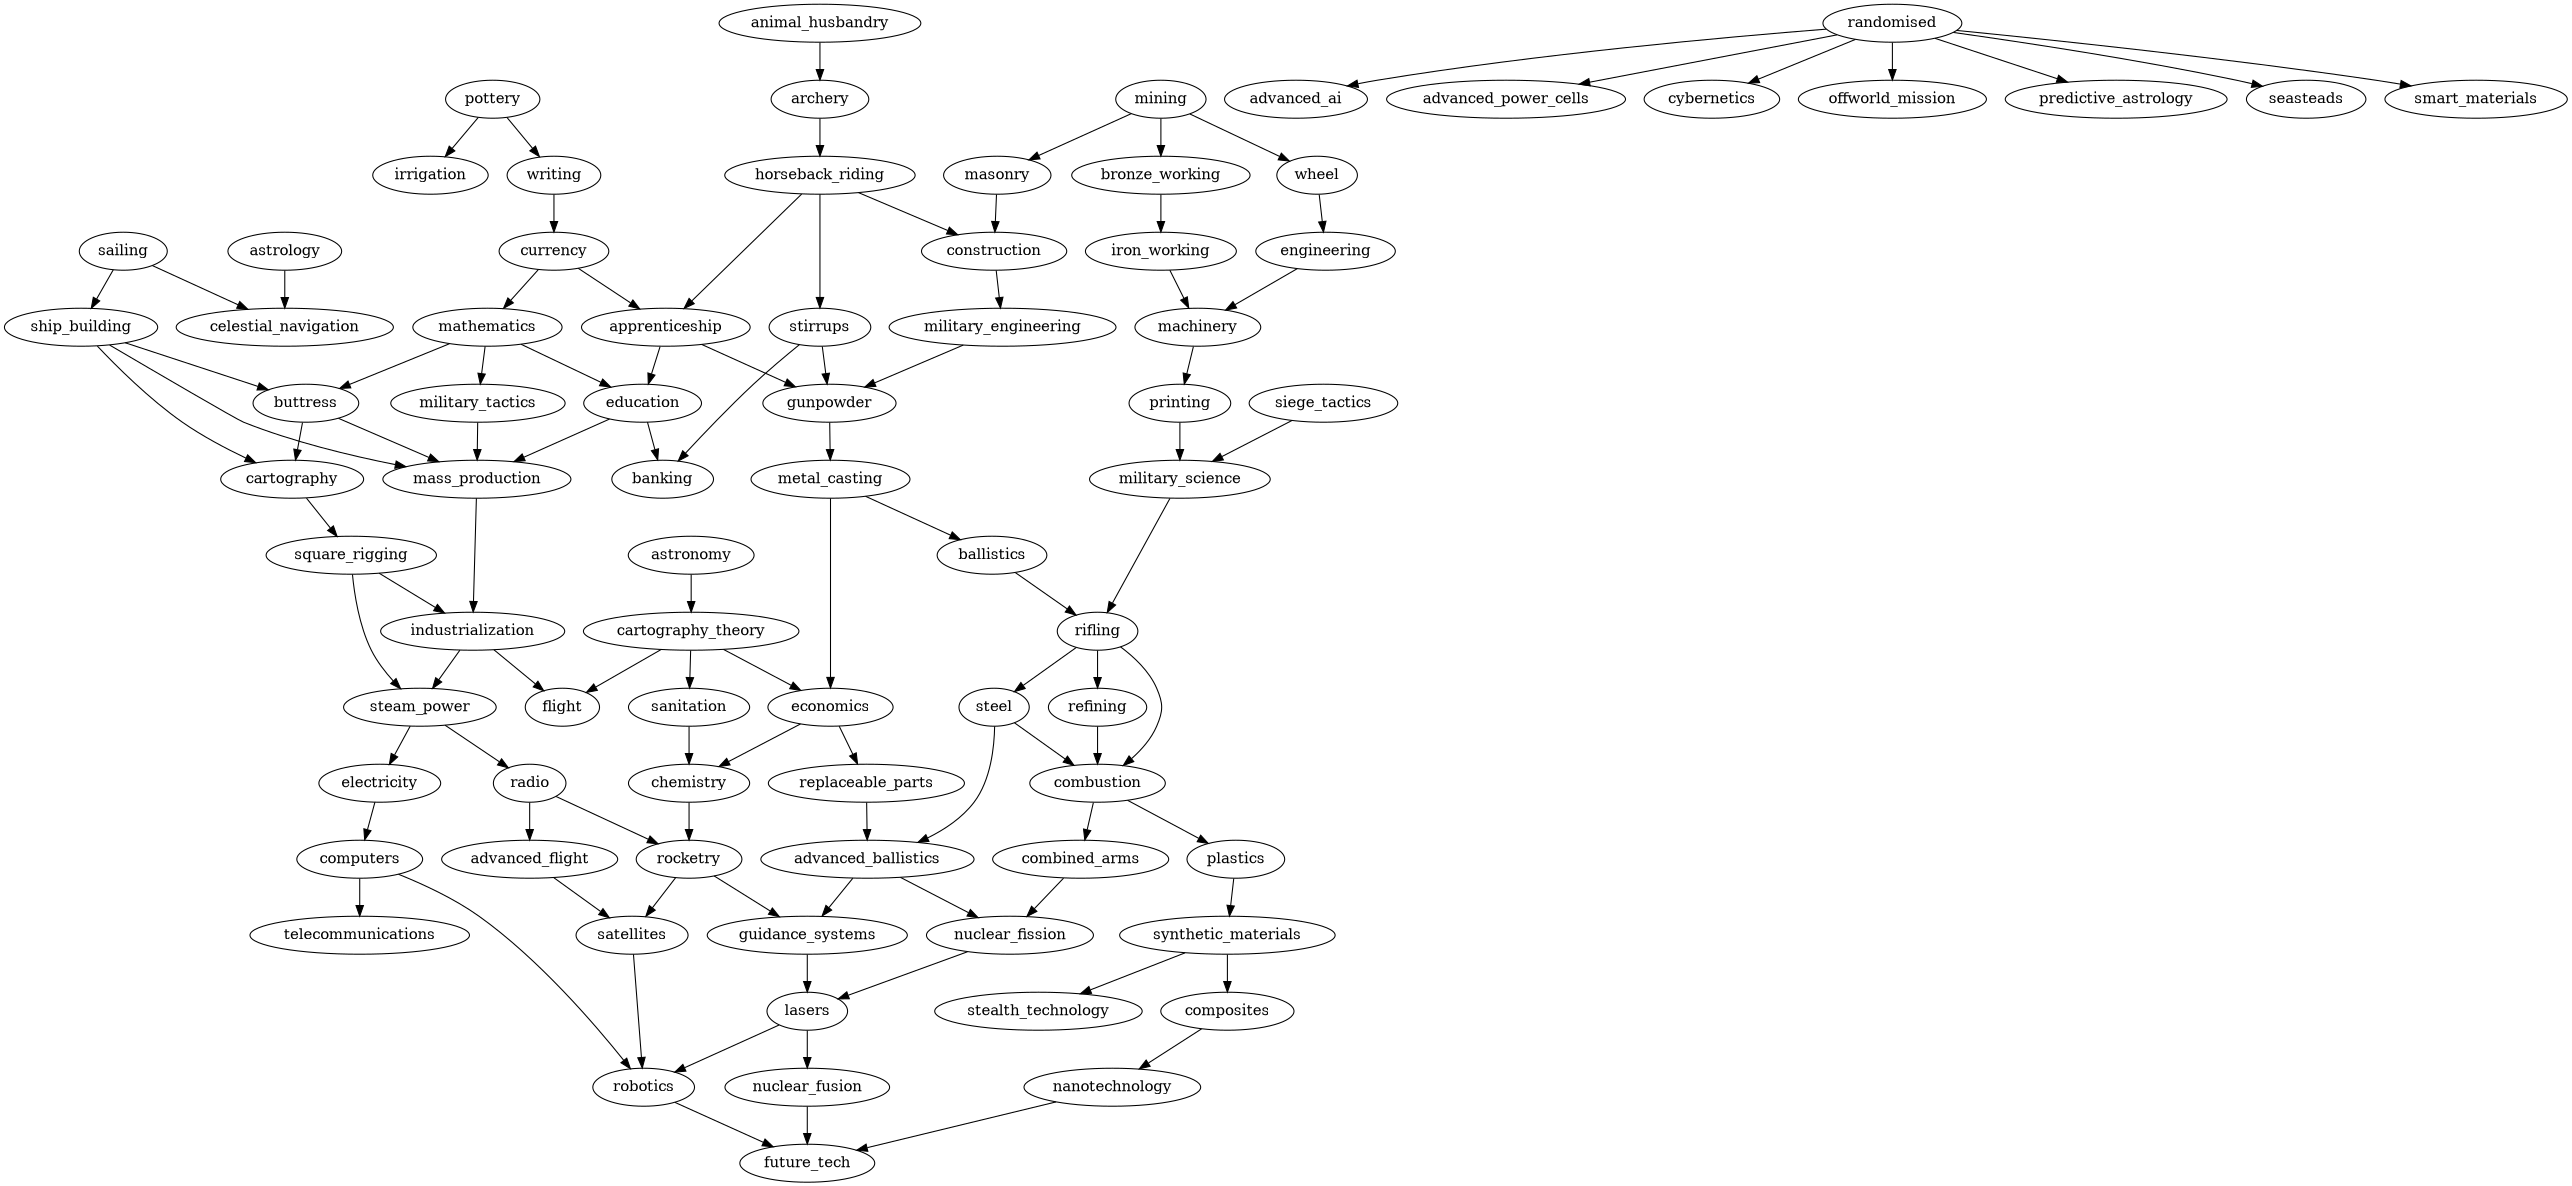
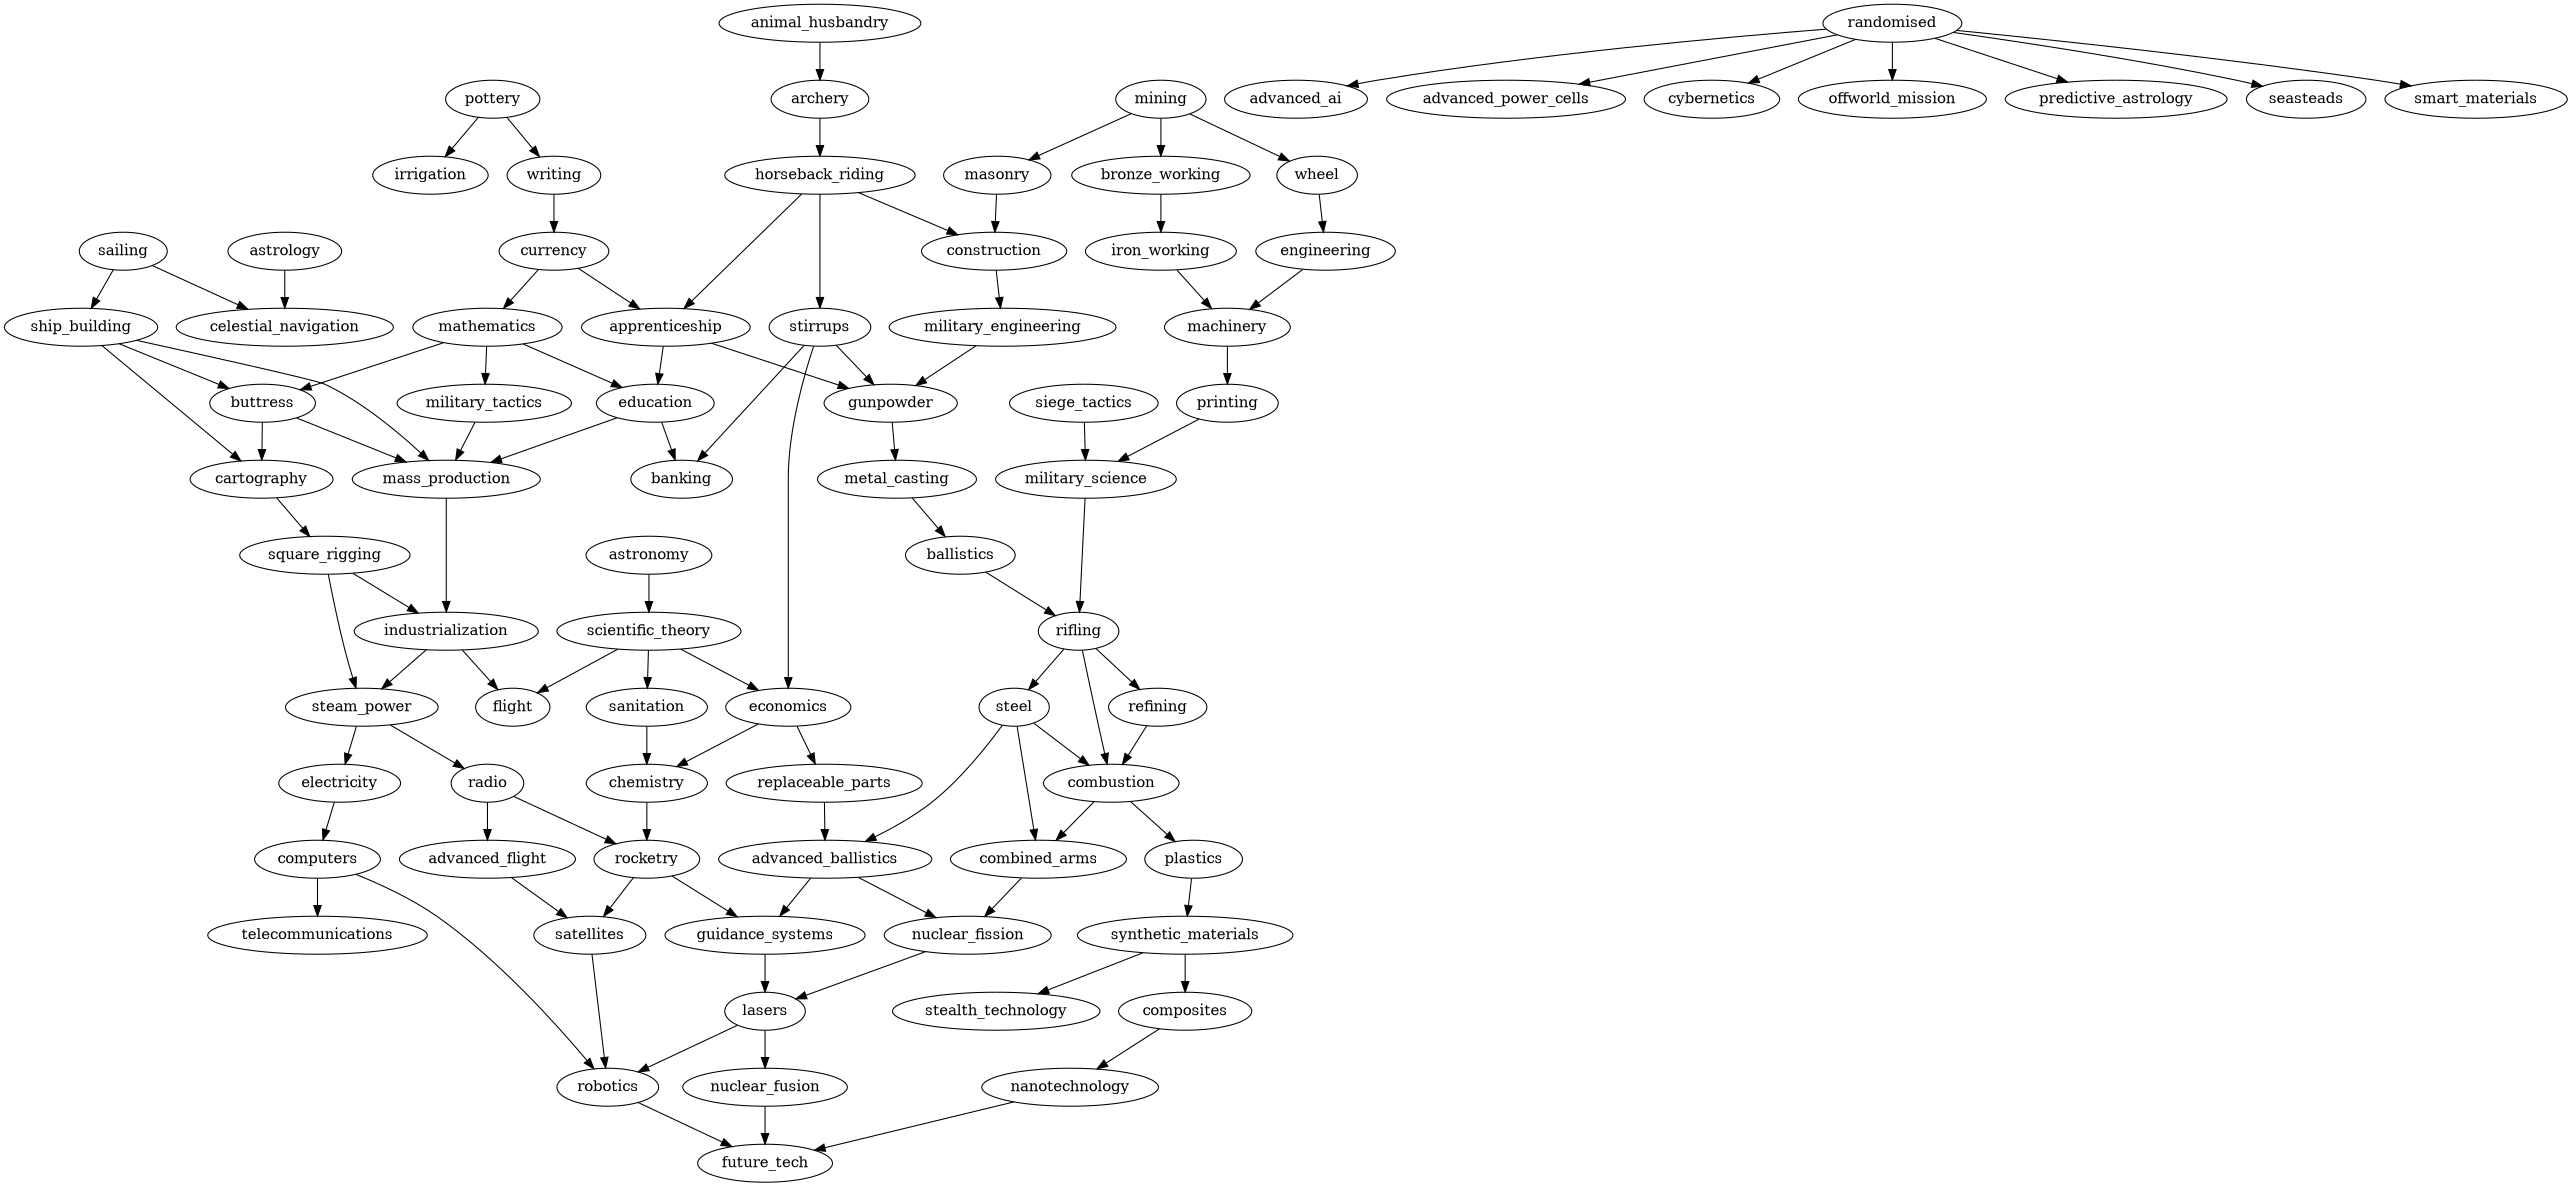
edge "metal_casting" -> "economics": now "stirrups" -> "economics"
node "cartography_theory": label "cartography_theory" -> "scientific_theory"
edge "steel" -> "combined_arms": added
